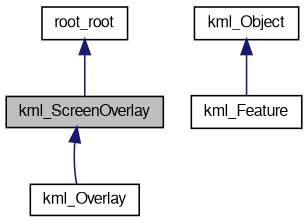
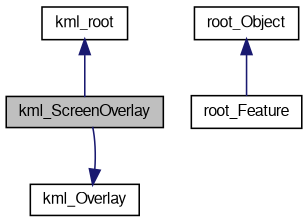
node "root_root": label "root_root" -> "kml_root"
node "kml_Object": label "kml_Object" -> "root_Object"
node "kml_Feature": label "kml_Feature" -> "root_Feature"
edge "kml_Overlay" -> "kml_ScreenOverlay": reversed
